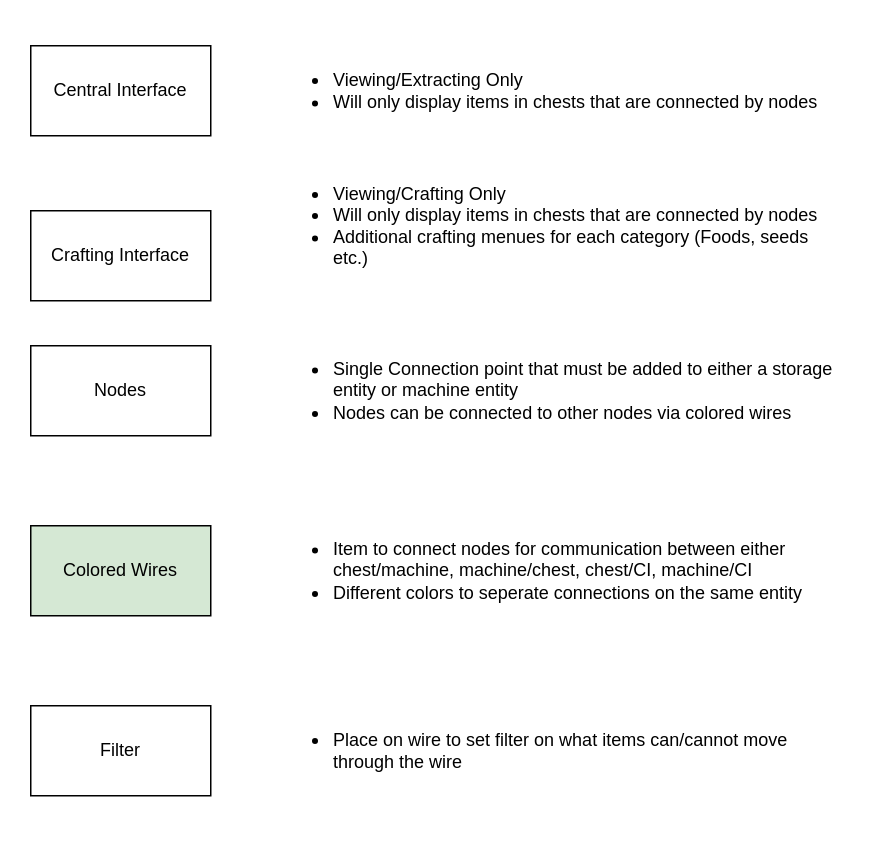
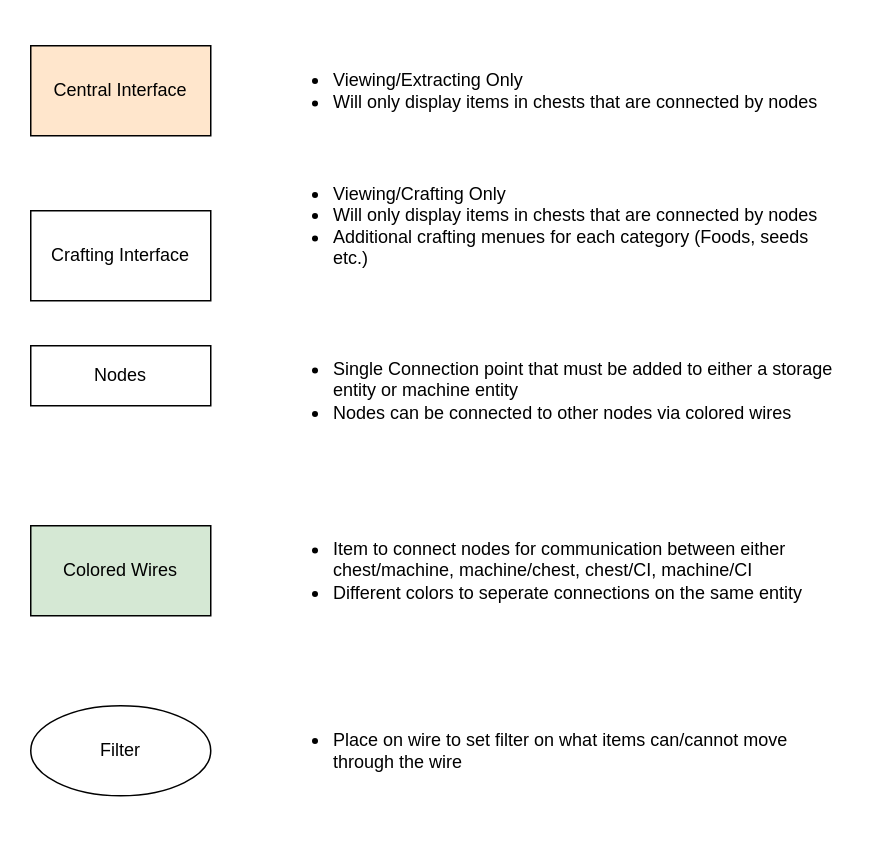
node "Central Interface": fillcolor #ffffff -> #ffe6cc
node "Nodes": size 180x90 -> 180x60
node "Filter": shape rectangle -> ellipse
